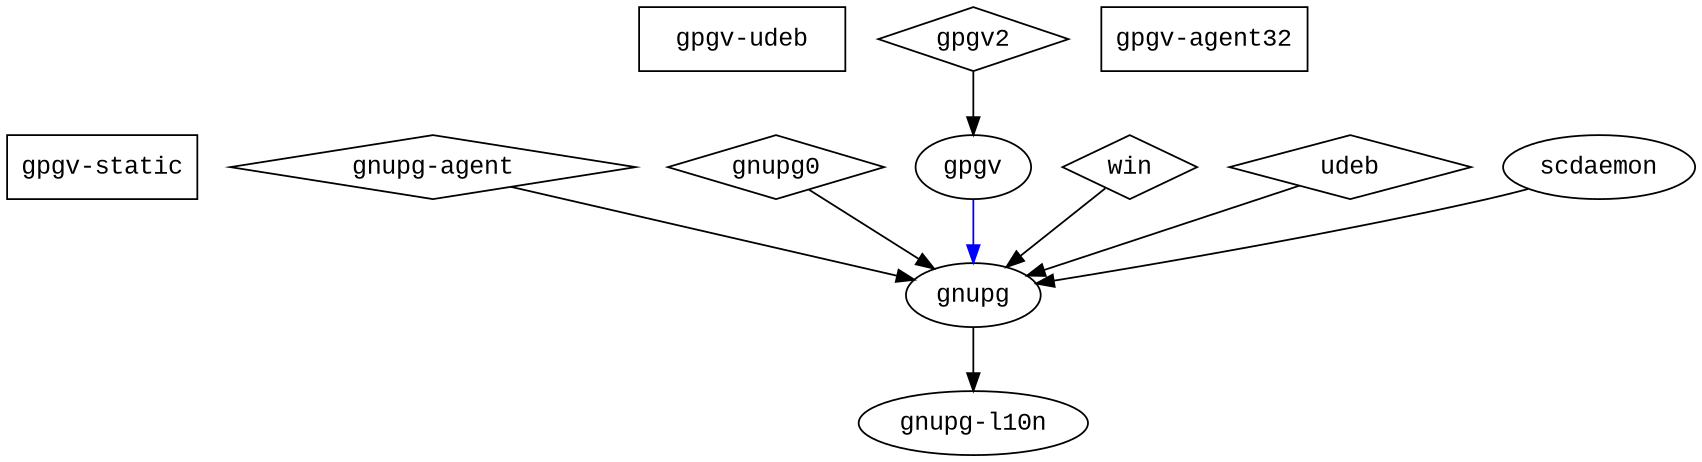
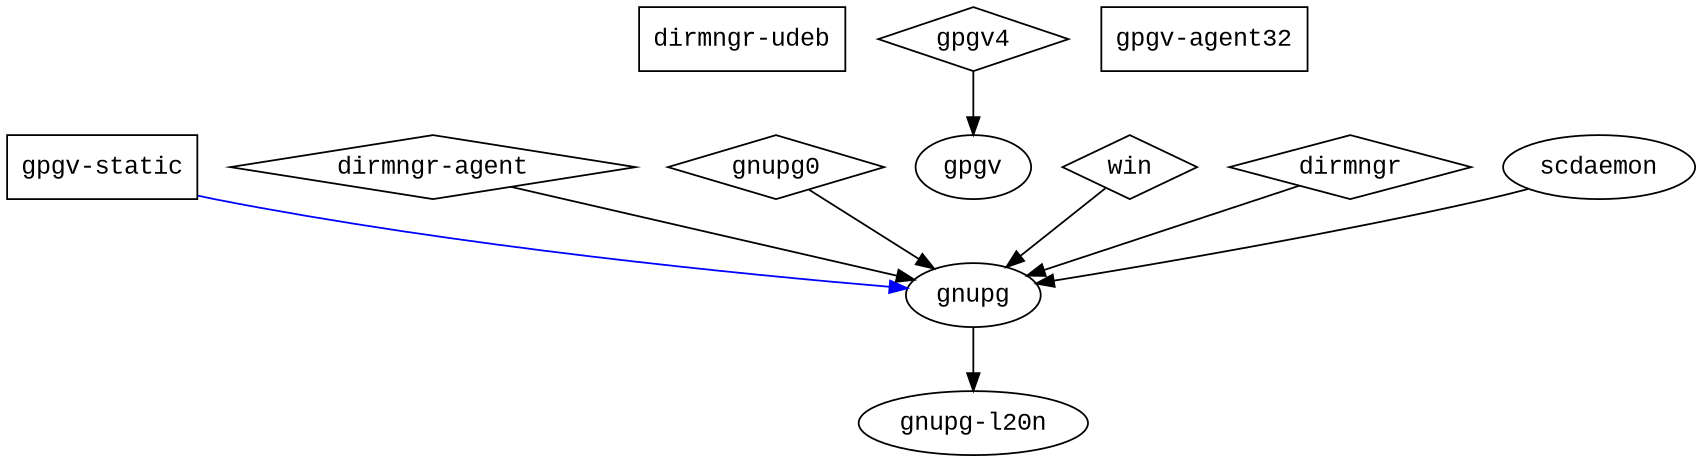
node "gpgv-udeb": label "gpgv-udeb" -> "dirmngr-udeb"
node "gpgv2": label "gpgv2" -> "gpgv4"
node "gnupg-agent": label "gnupg-agent" -> "dirmngr-agent"
node "udeb": label "udeb" -> "dirmngr"
edge "gpgv" -> "gnupg": now "gpgv-static" -> "gnupg"
node "gnupg-l10n": label "gnupg-l10n" -> "gnupg-l20n"
